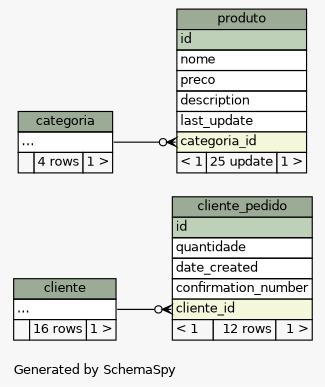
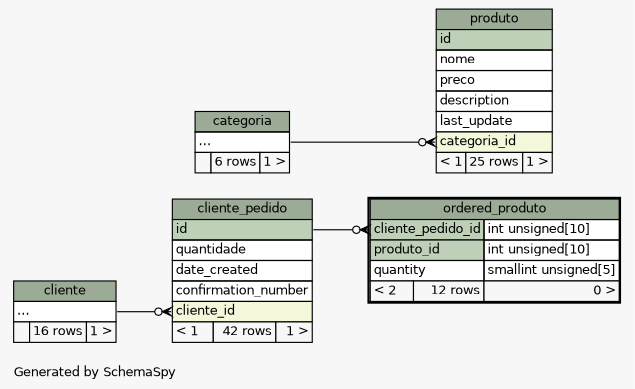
node "categoria": text "4 rows" -> "6 rows"
node "produto": text "25 update" -> "25 rows"
node "ordered_produto": added
node "cliente_pedido": text "12 rows" -> "42 rows"
